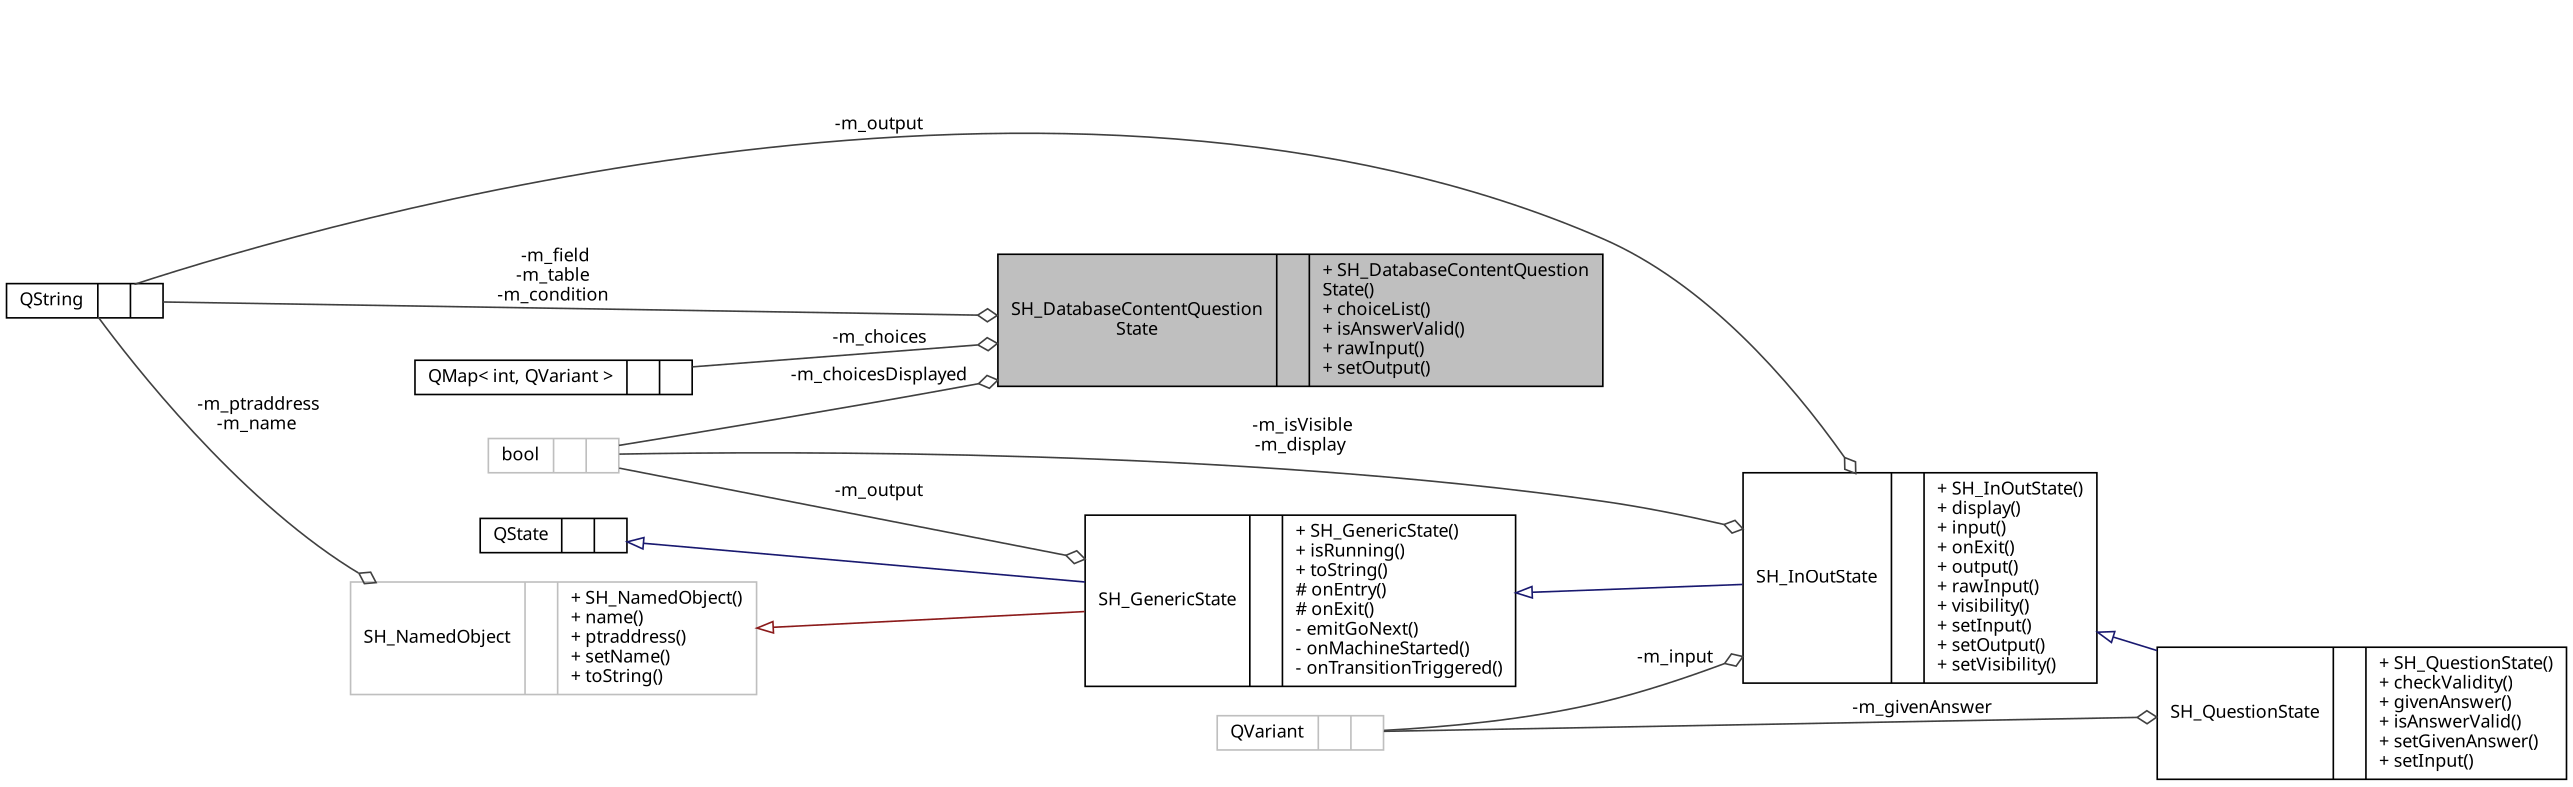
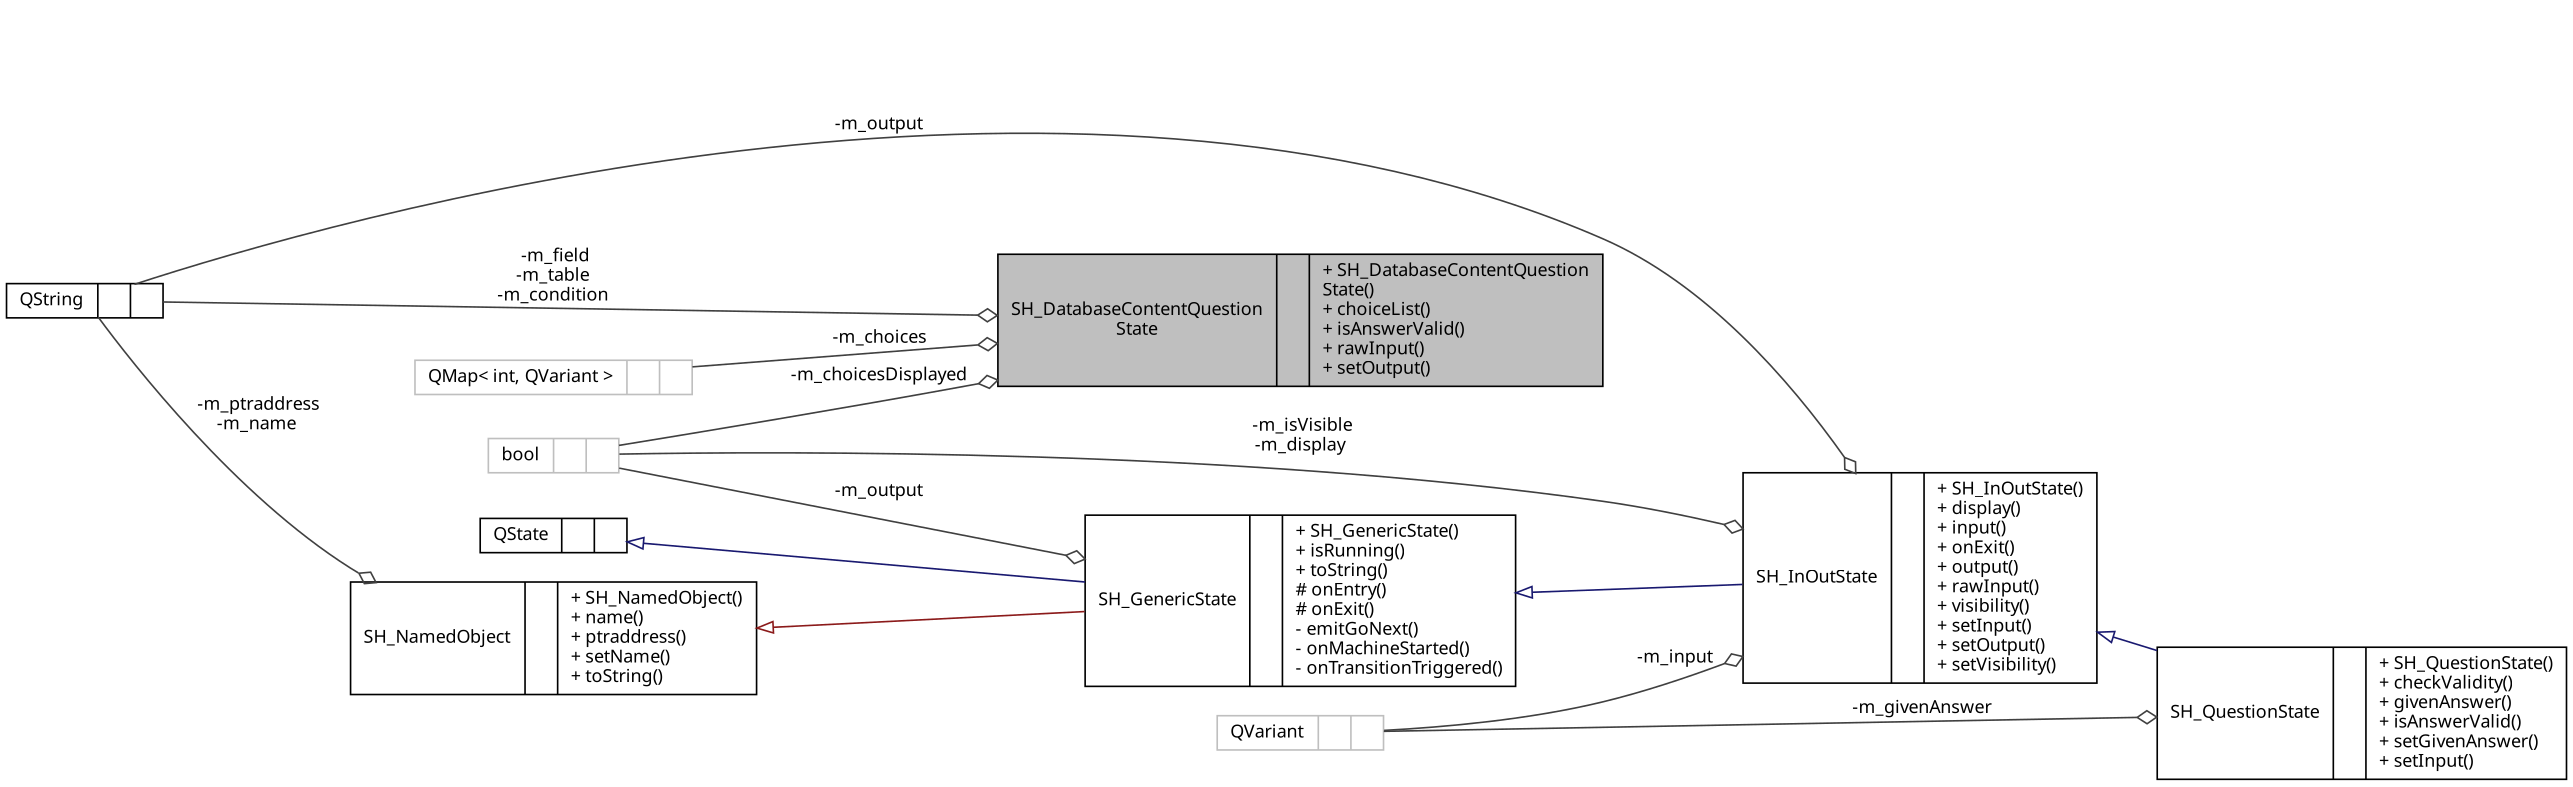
node "QMap< int, QVariant >": color black -> grey75
node "SH_NamedObject": color grey75 -> black
